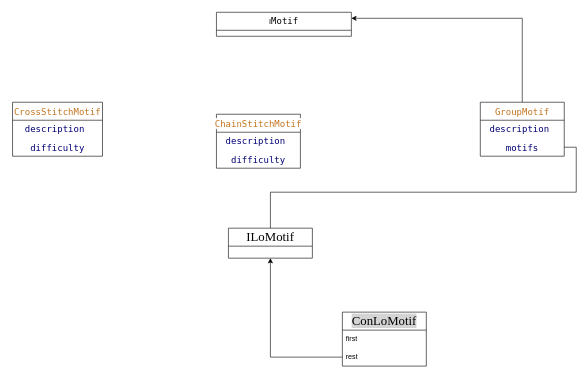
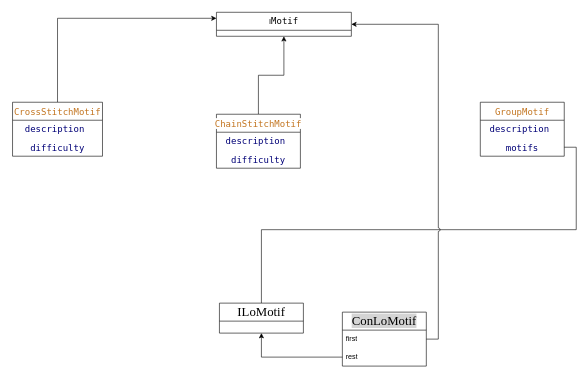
edge "GroupMotif" -> "IMotif": removed
edge "CrossStitchMotif" -> "IMotif": added
edge "ChainStitchMotif" -> "IMotif": added
node "ILoMotif": moved (270, 243) -> (261, 318)
edge "first" -> "IMotif": added
